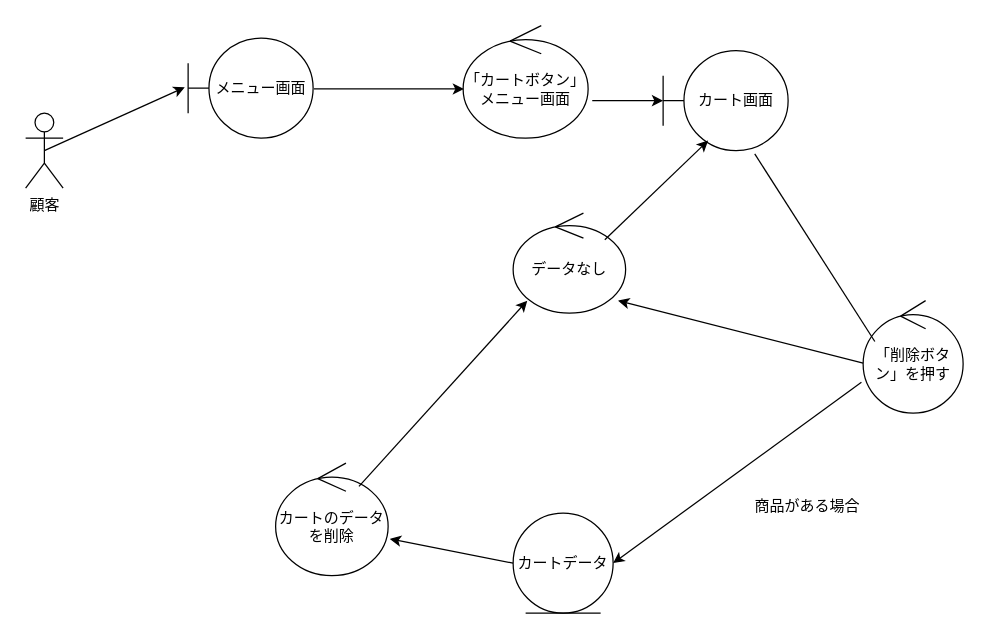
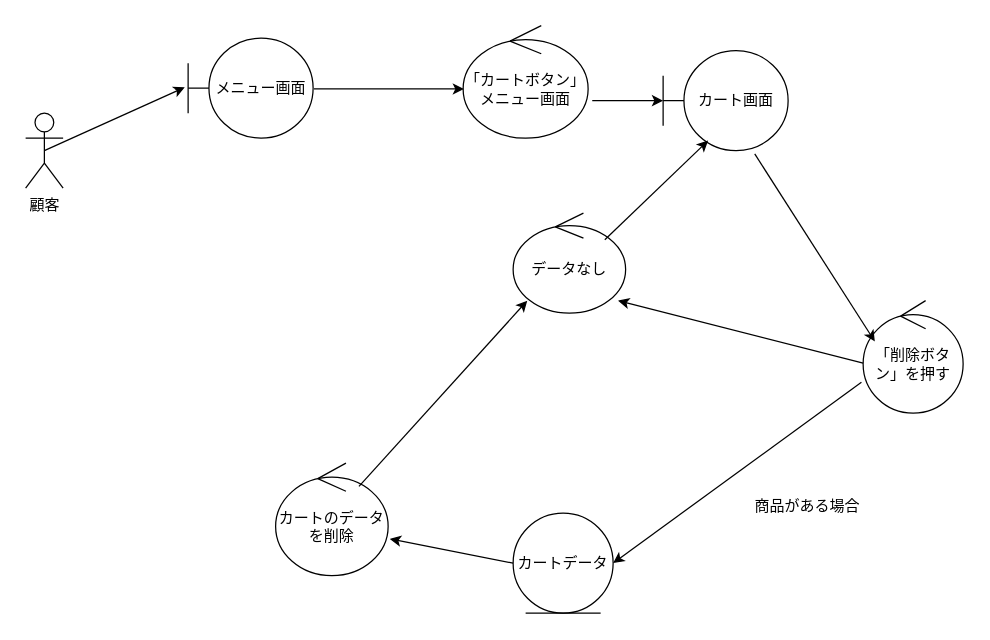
edge "カート画面" -- "「削除ボタン」を押す": arrowhead none -> classic
